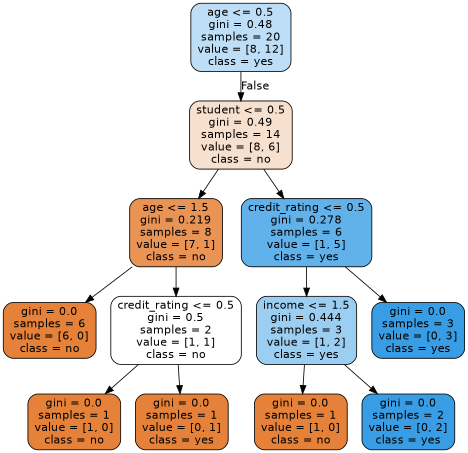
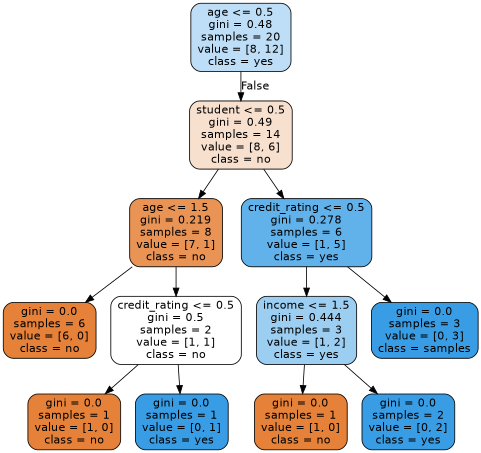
node "gini = 0.0 samples = 3 value = [0, 3] class = yes": label "gini = 0.0 samples = 3 value = [0, 3] class = yes" -> "gini = 0.0 samples = 3 value = [0, 3] class = samples"
node "gini = 0.0 samples = 1 value = [0, 1] class = yes": fillcolor #e58139 -> #399de5
